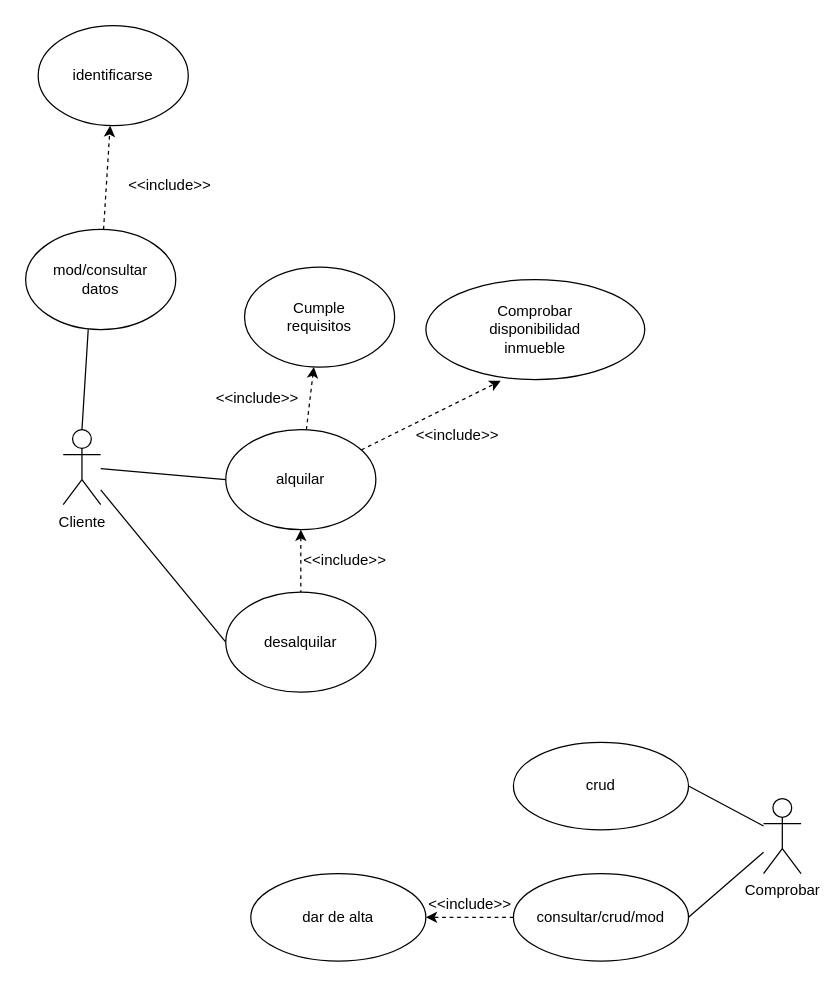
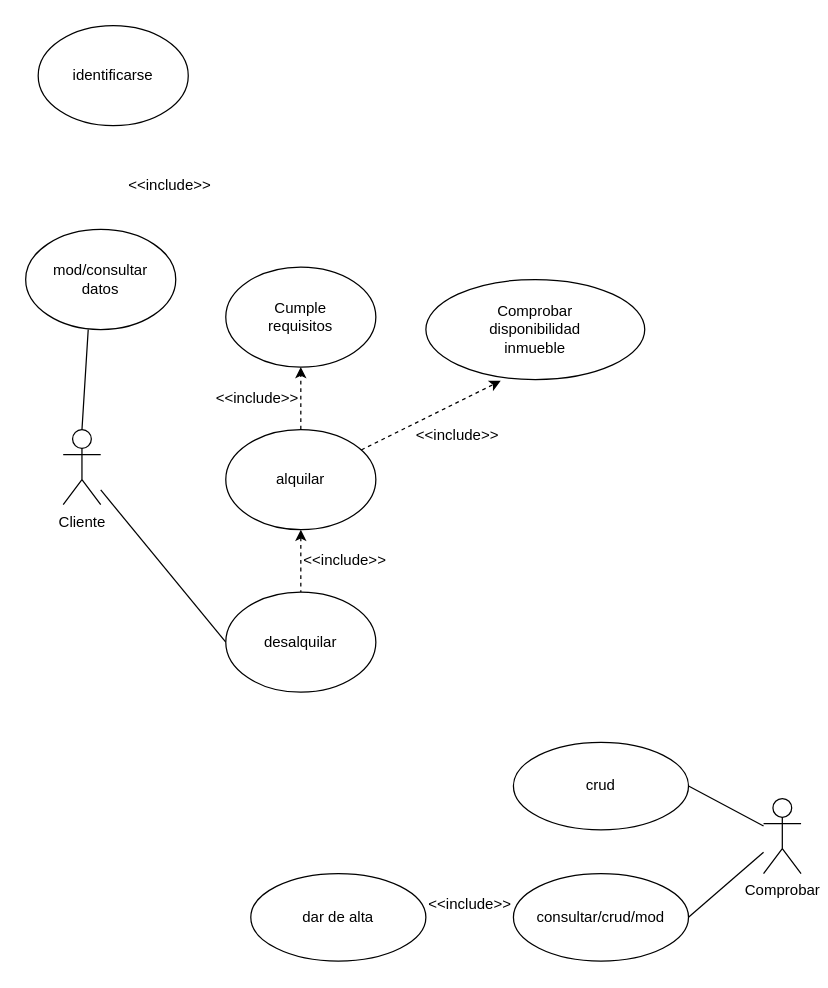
edge "mod/consultar datos" -> "identificarse": removed
node "Cumple requisitos": moved (319, 317) -> (301, 317)
edge "Cliente" -- "alquilar": removed
edge "consultar/crud/mod" -> "dar de alta": removed
